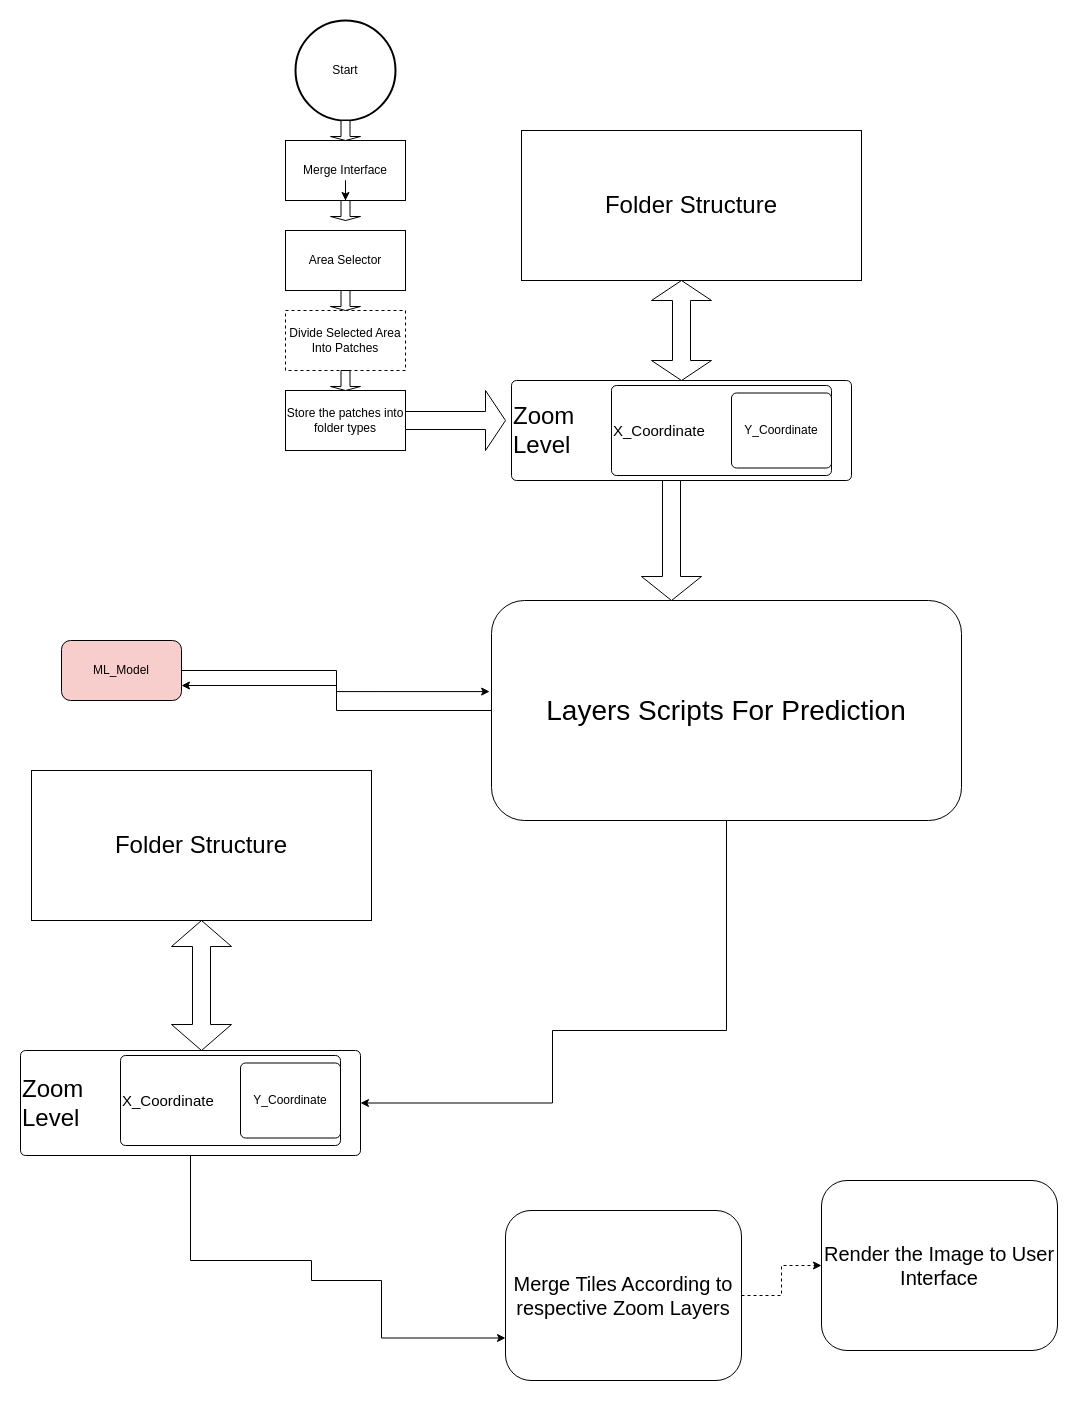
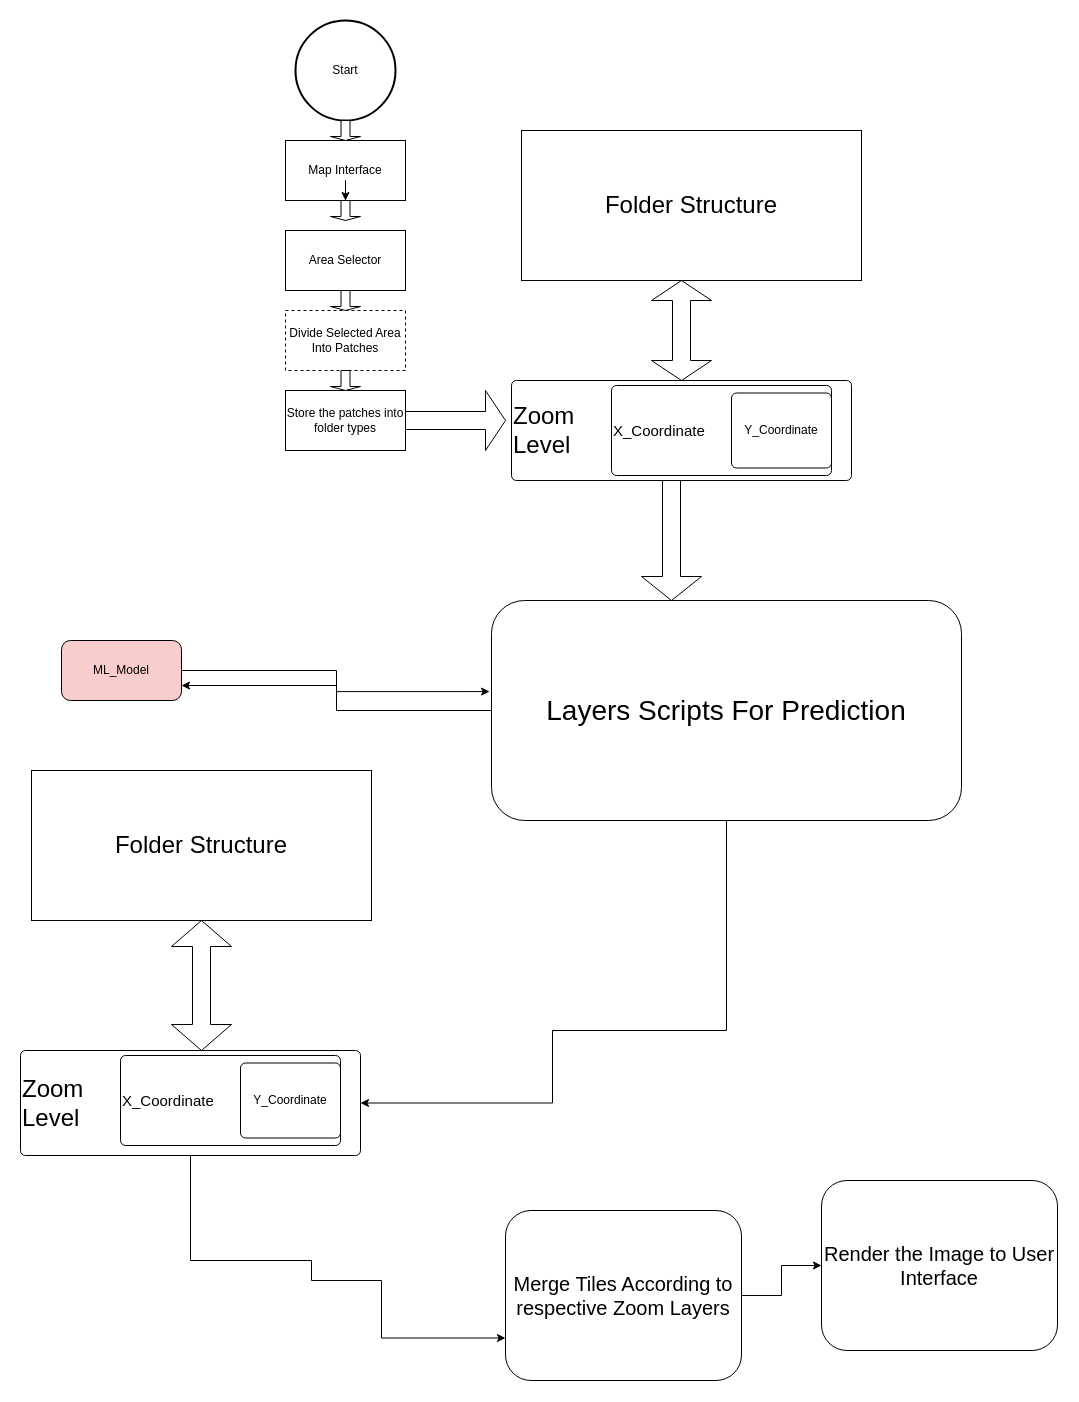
node "Merge Interface": label "Merge Interface" -> "Map Interface"
edge "Merge Tiles According to respective Zoom Layers" -> "Render the Image to User Interface": style dashed -> solid
